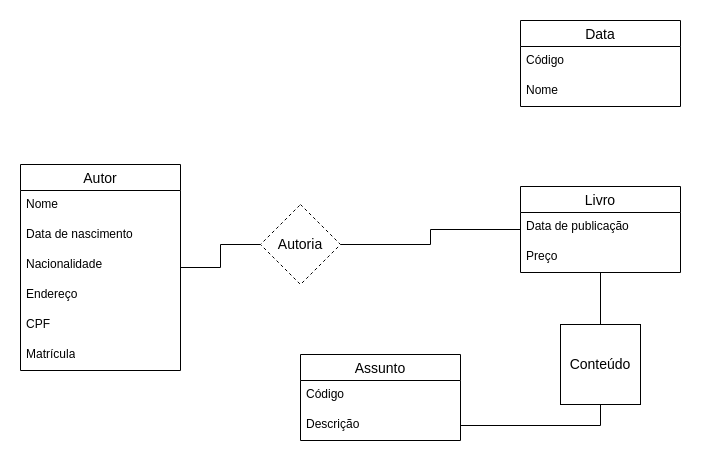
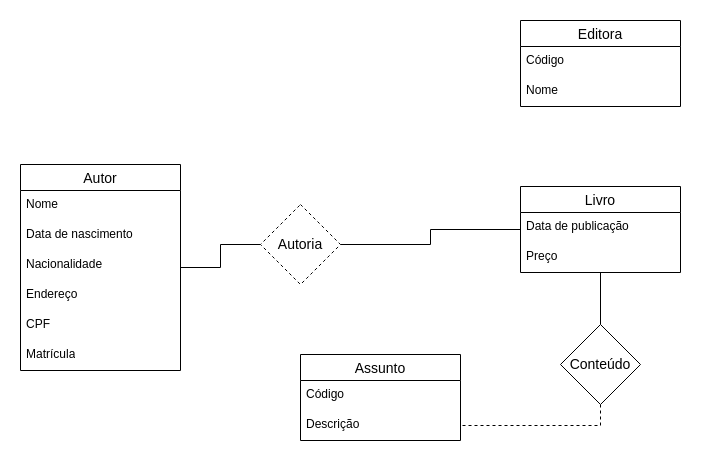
node "Data": label "Data" -> "Editora"
node "Conteúdo": shape rectangle -> diamond
edge "Conteúdo" -- "Descrição": style solid -> dashed
